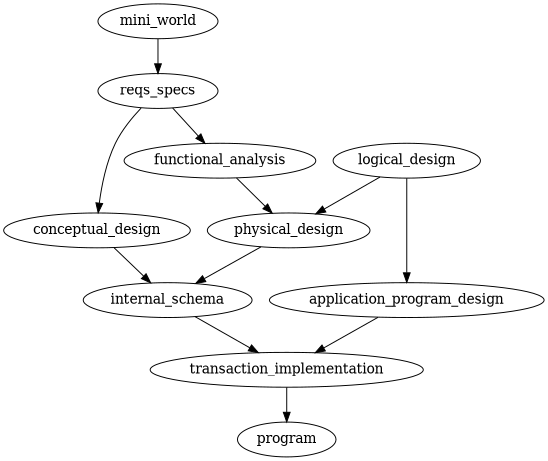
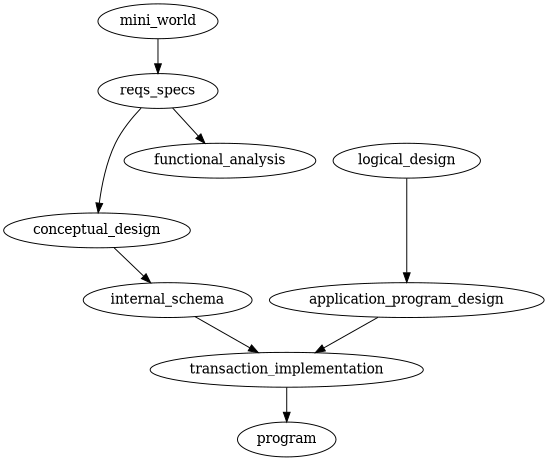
node "physical_design": removed
